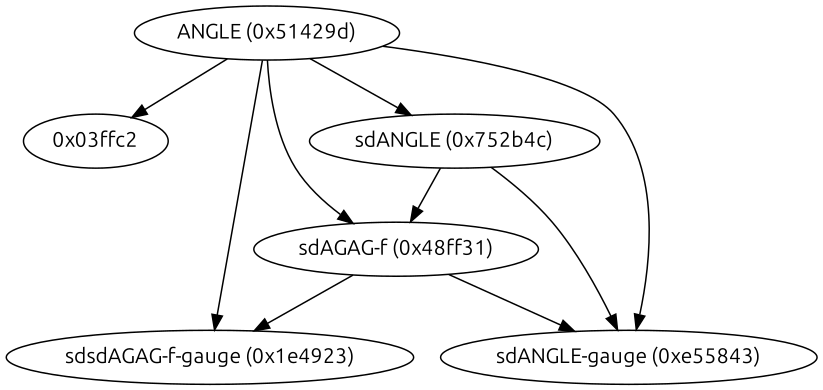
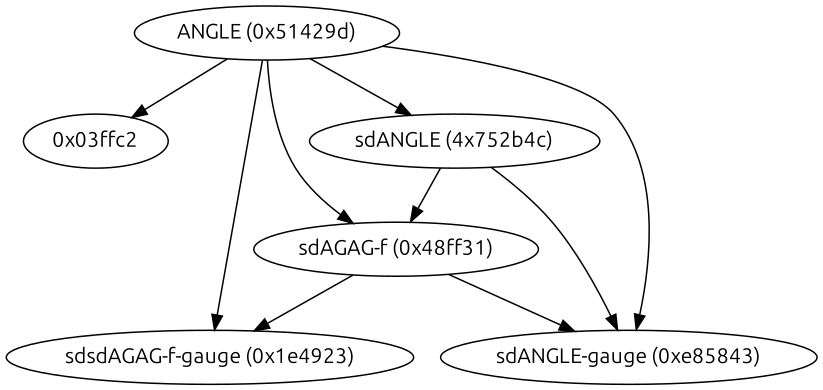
node "sdANGLE (0x752b4c)": label "sdANGLE (0x752b4c)" -> "sdANGLE (4x752b4c)"
node "sdANGLE-gauge (0xe55843)": label "sdANGLE-gauge (0xe55843)" -> "sdANGLE-gauge (0xe85843)"
